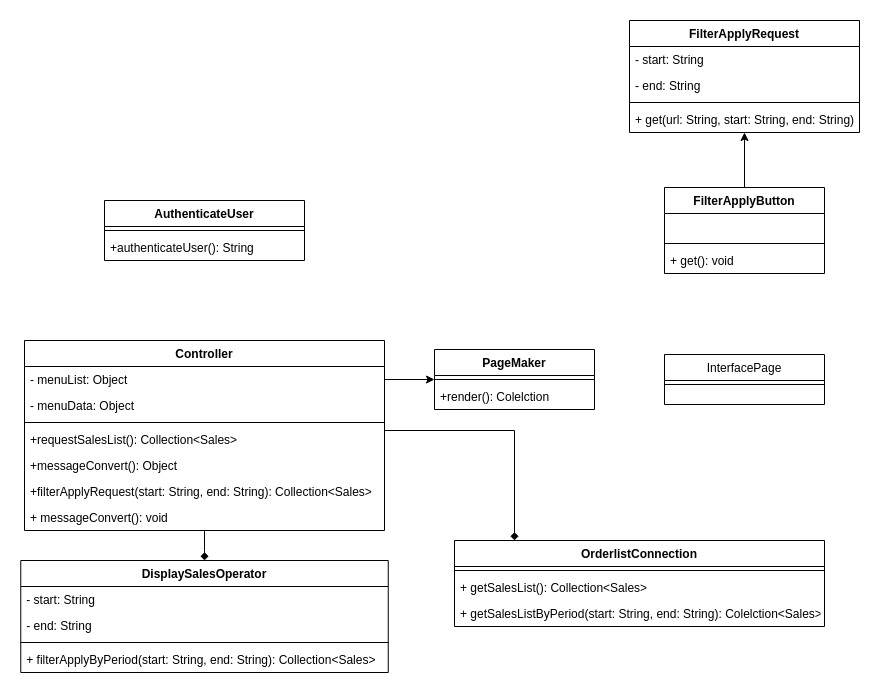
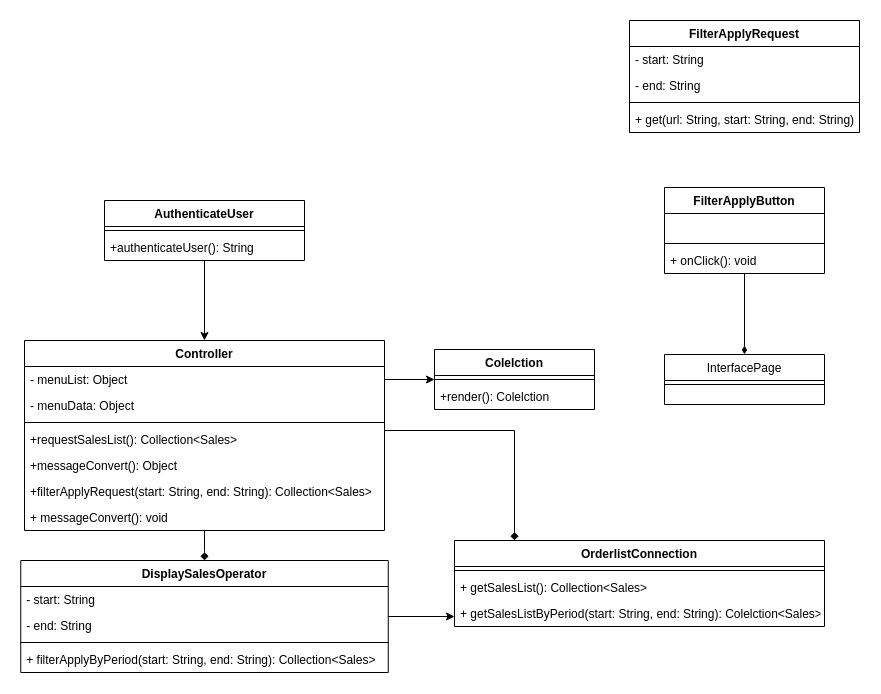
edge "FilterApplyButton" -> "FilterApplyRequest": removed
node "+ get(): void": label "+ get(): void" -> "+ onClick(): void"
edge "AuthenticateUser" -> "Controller": added
edge "FilterApplyButton" -> "InterfacePage": added
node "PageMaker": label "PageMaker" -> "Colelction"
edge "DisplaySalesOperator" -> "OrderlistConnection": added
